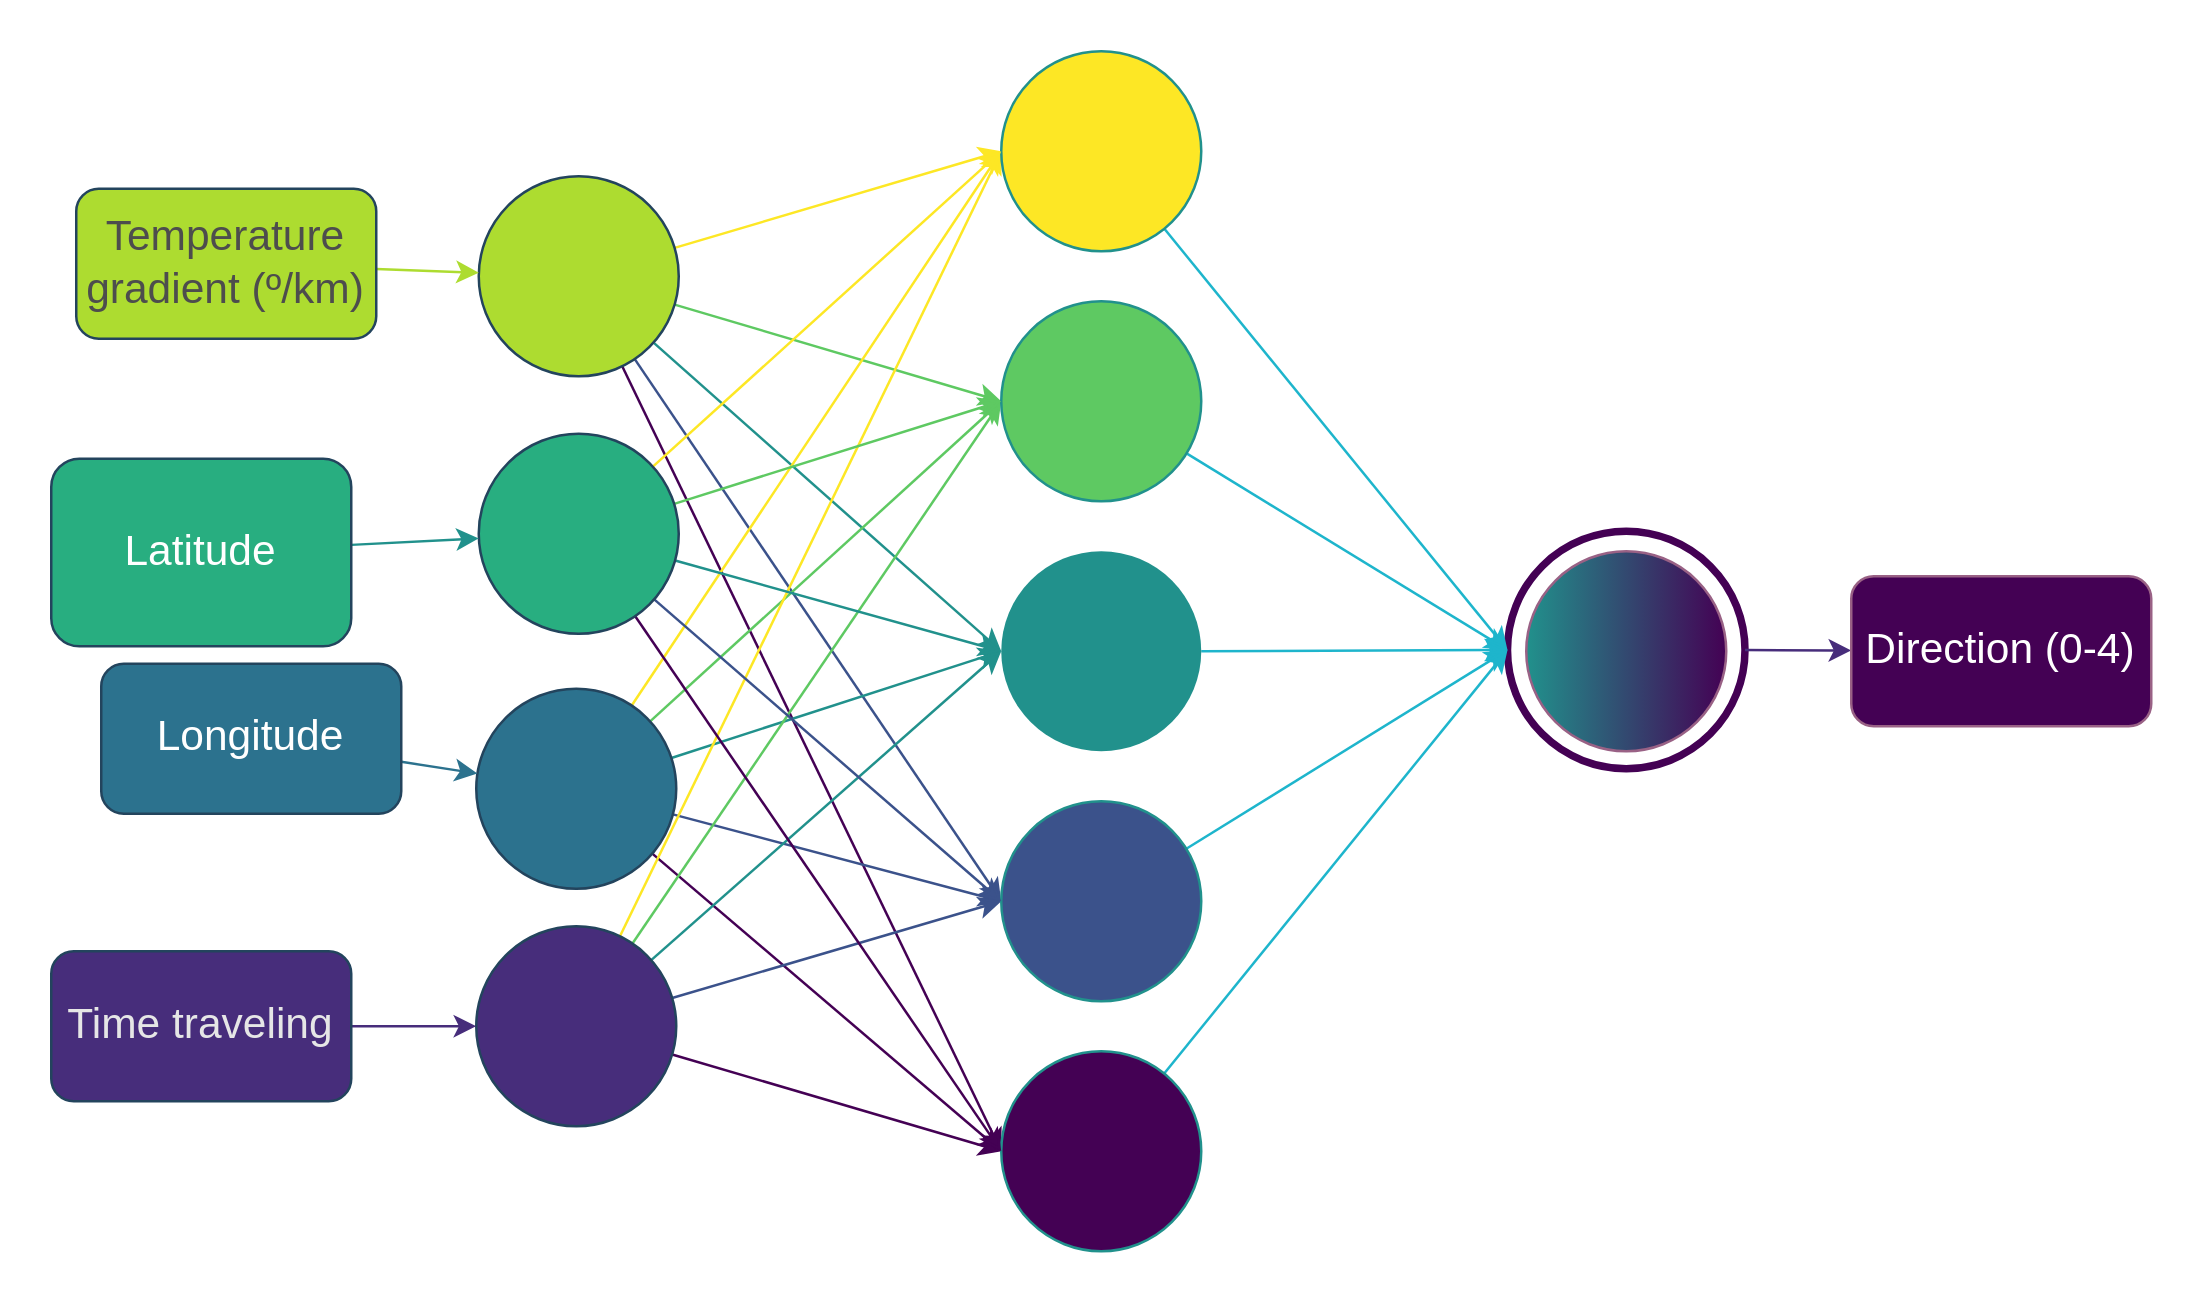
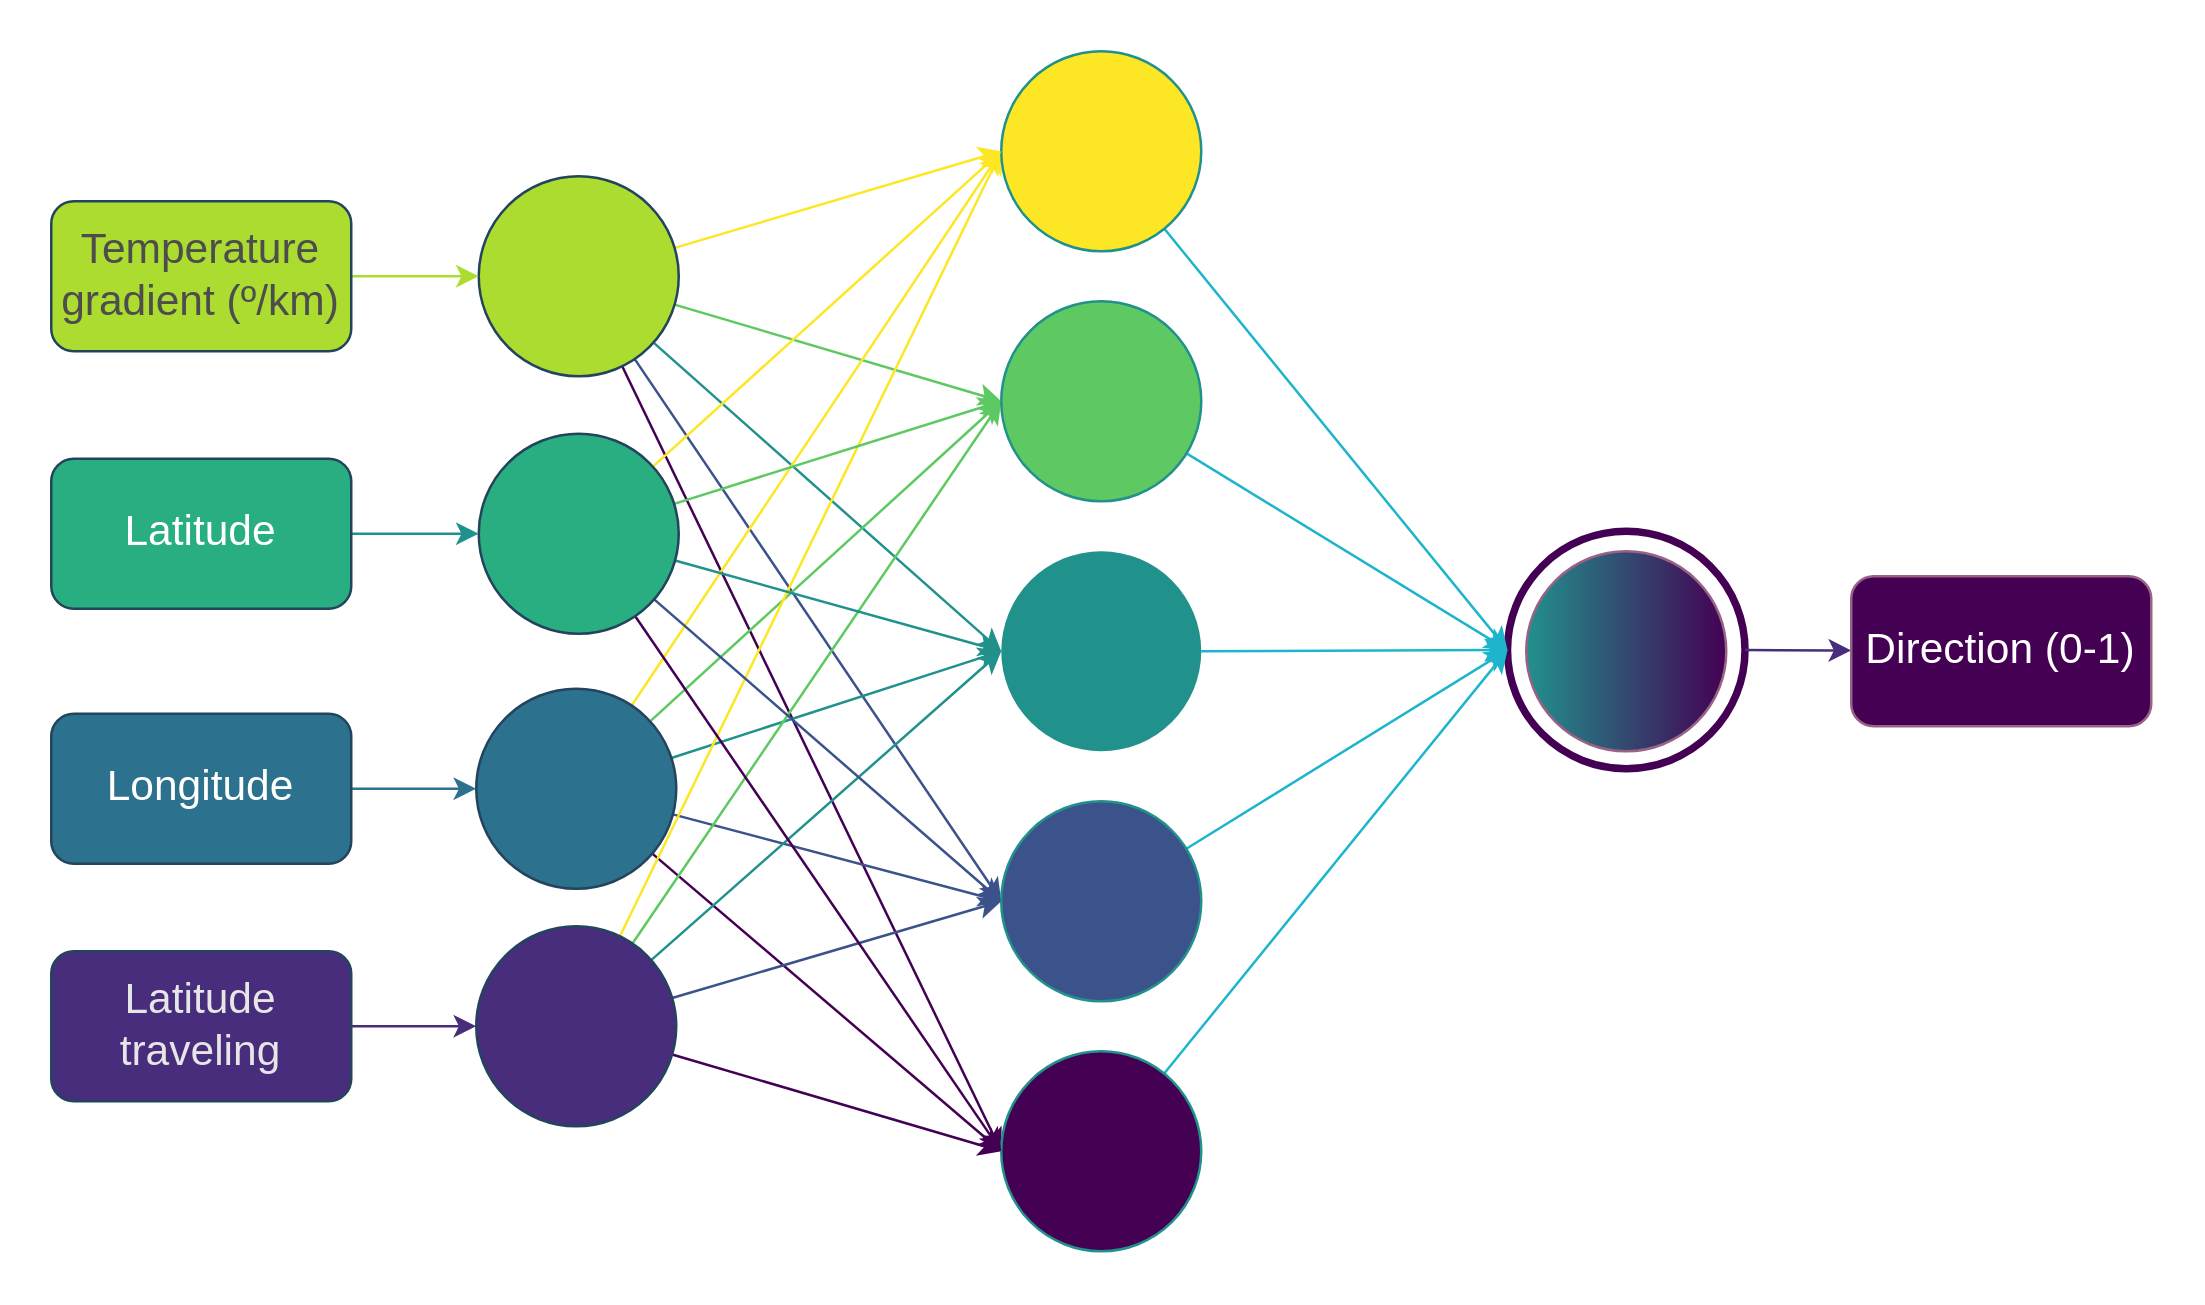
node "Temperaturegradient (º/km)": moved (226, 264) -> (201, 276)
node "Latitude": size 300x188 -> 300x150
node "Direction (0-4)": label "Direction (0-4)" -> "Direction (0-1)"
node "Longitude": moved (251, 739) -> (201, 789)
node "Time traveling": label "Time traveling" -> "Latitude traveling"
